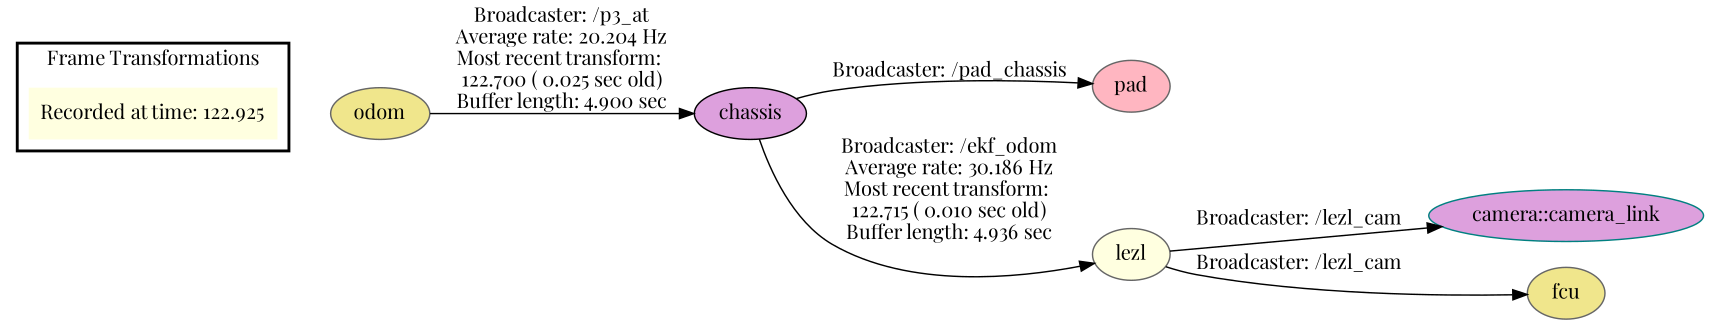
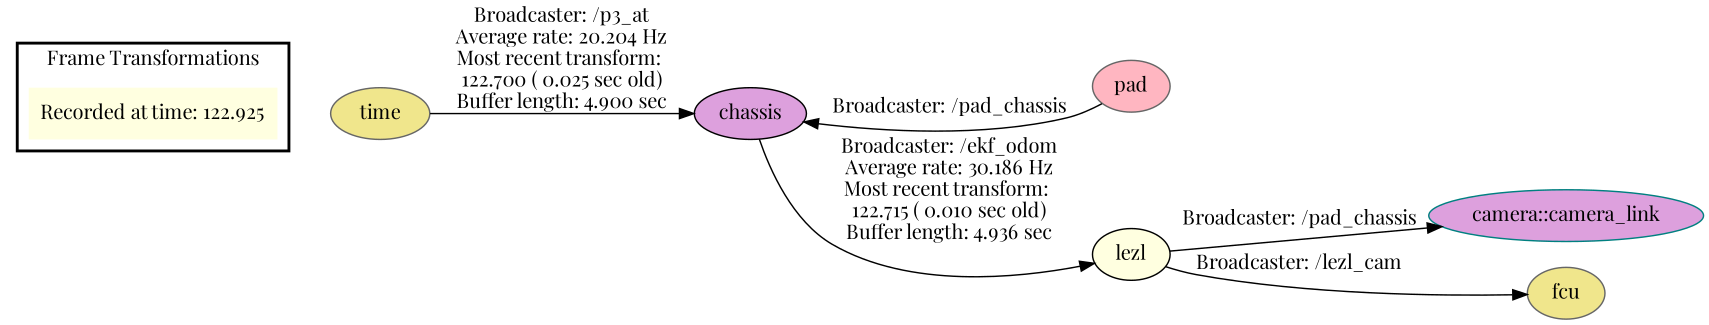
edge "chassis" -> "pad": reversed
node "odom": label "odom" -> "time"
edge "lezl" -> "camera::camera_link": label "Broadcaster: /lezl_cam" -> "Broadcaster: /pad_chassis"
node "lezl": color gray40 -> black
